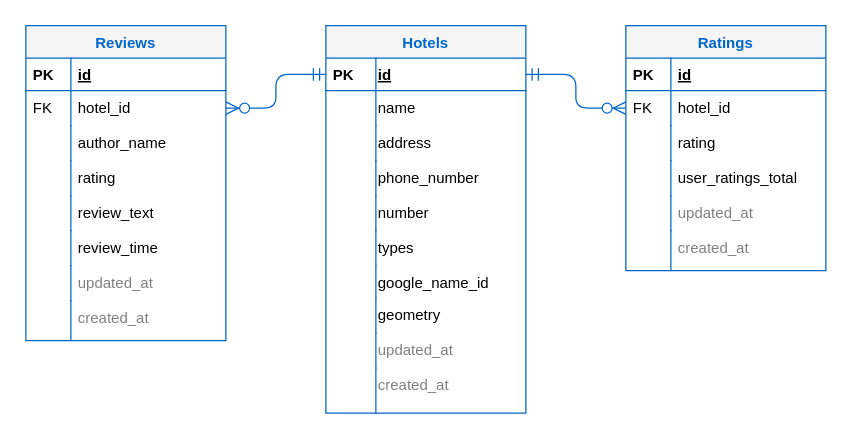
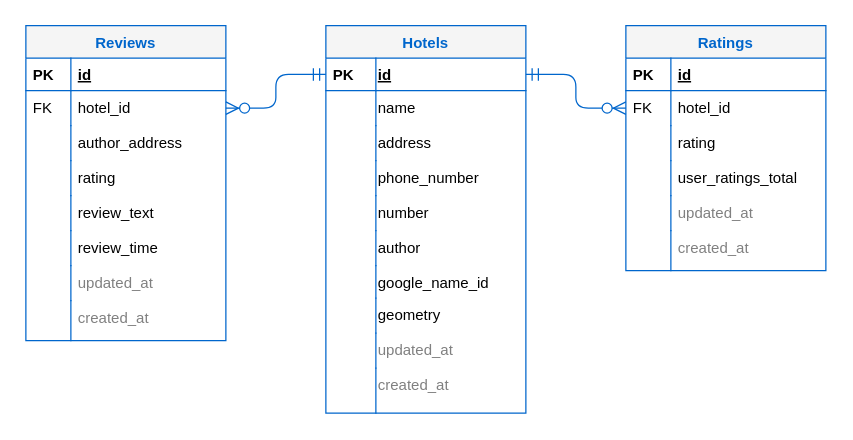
node "author_name": label "author_name" -> "author_address"
node "types": label "types" -> "author"
